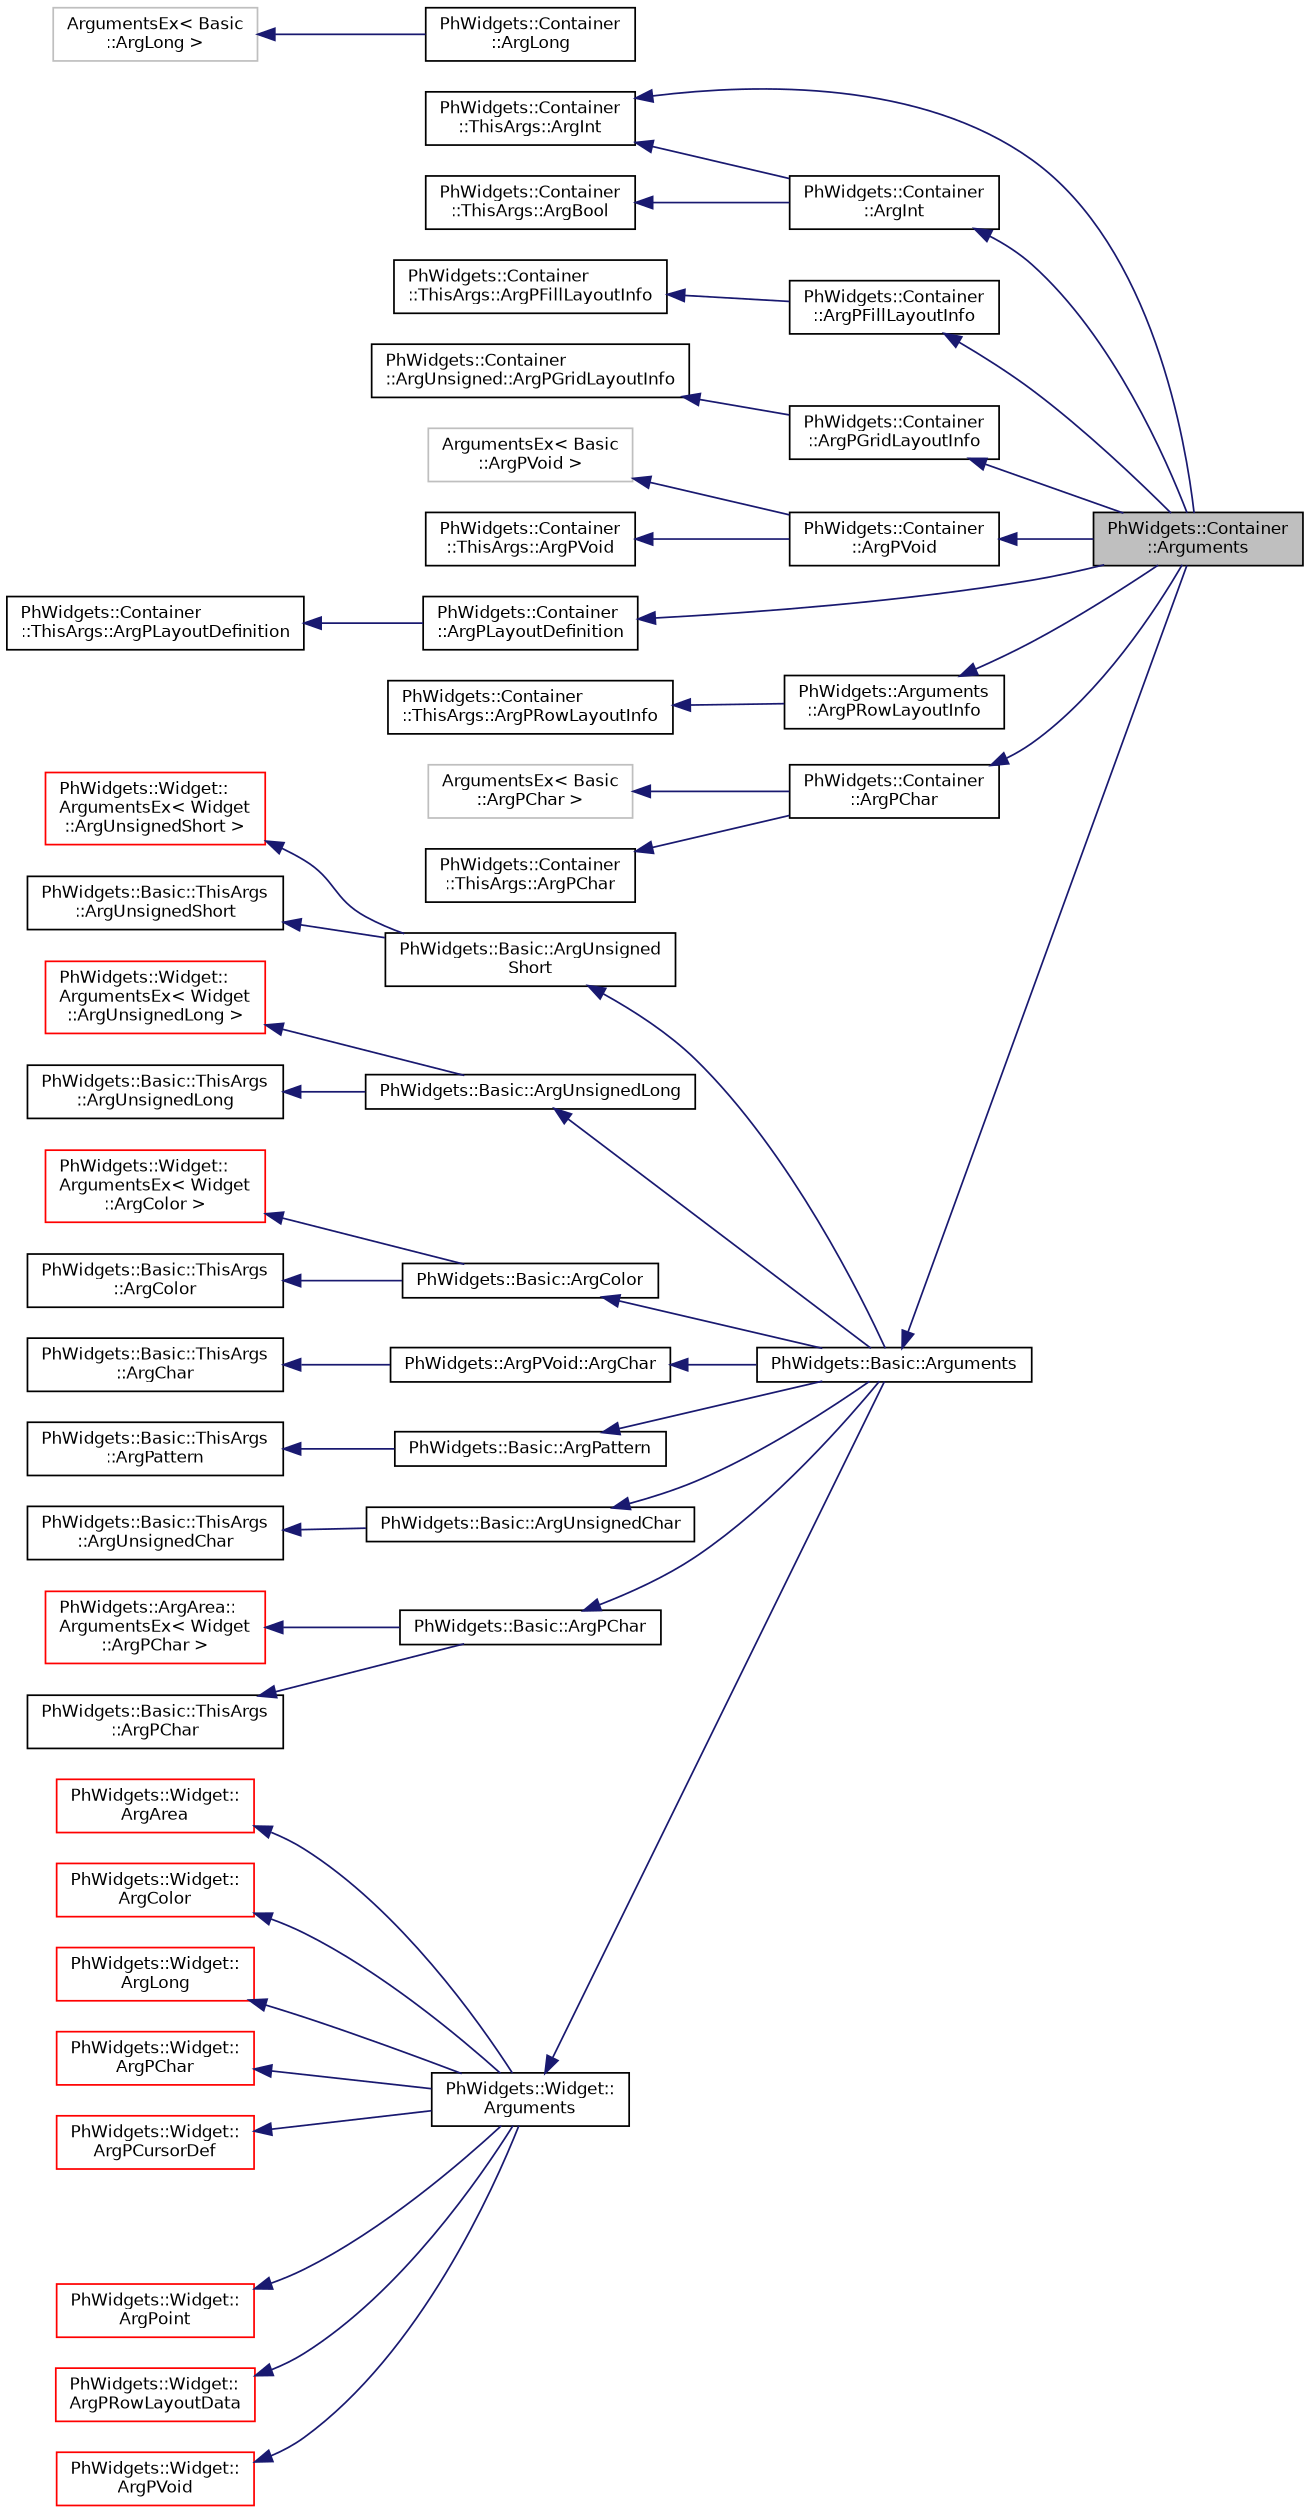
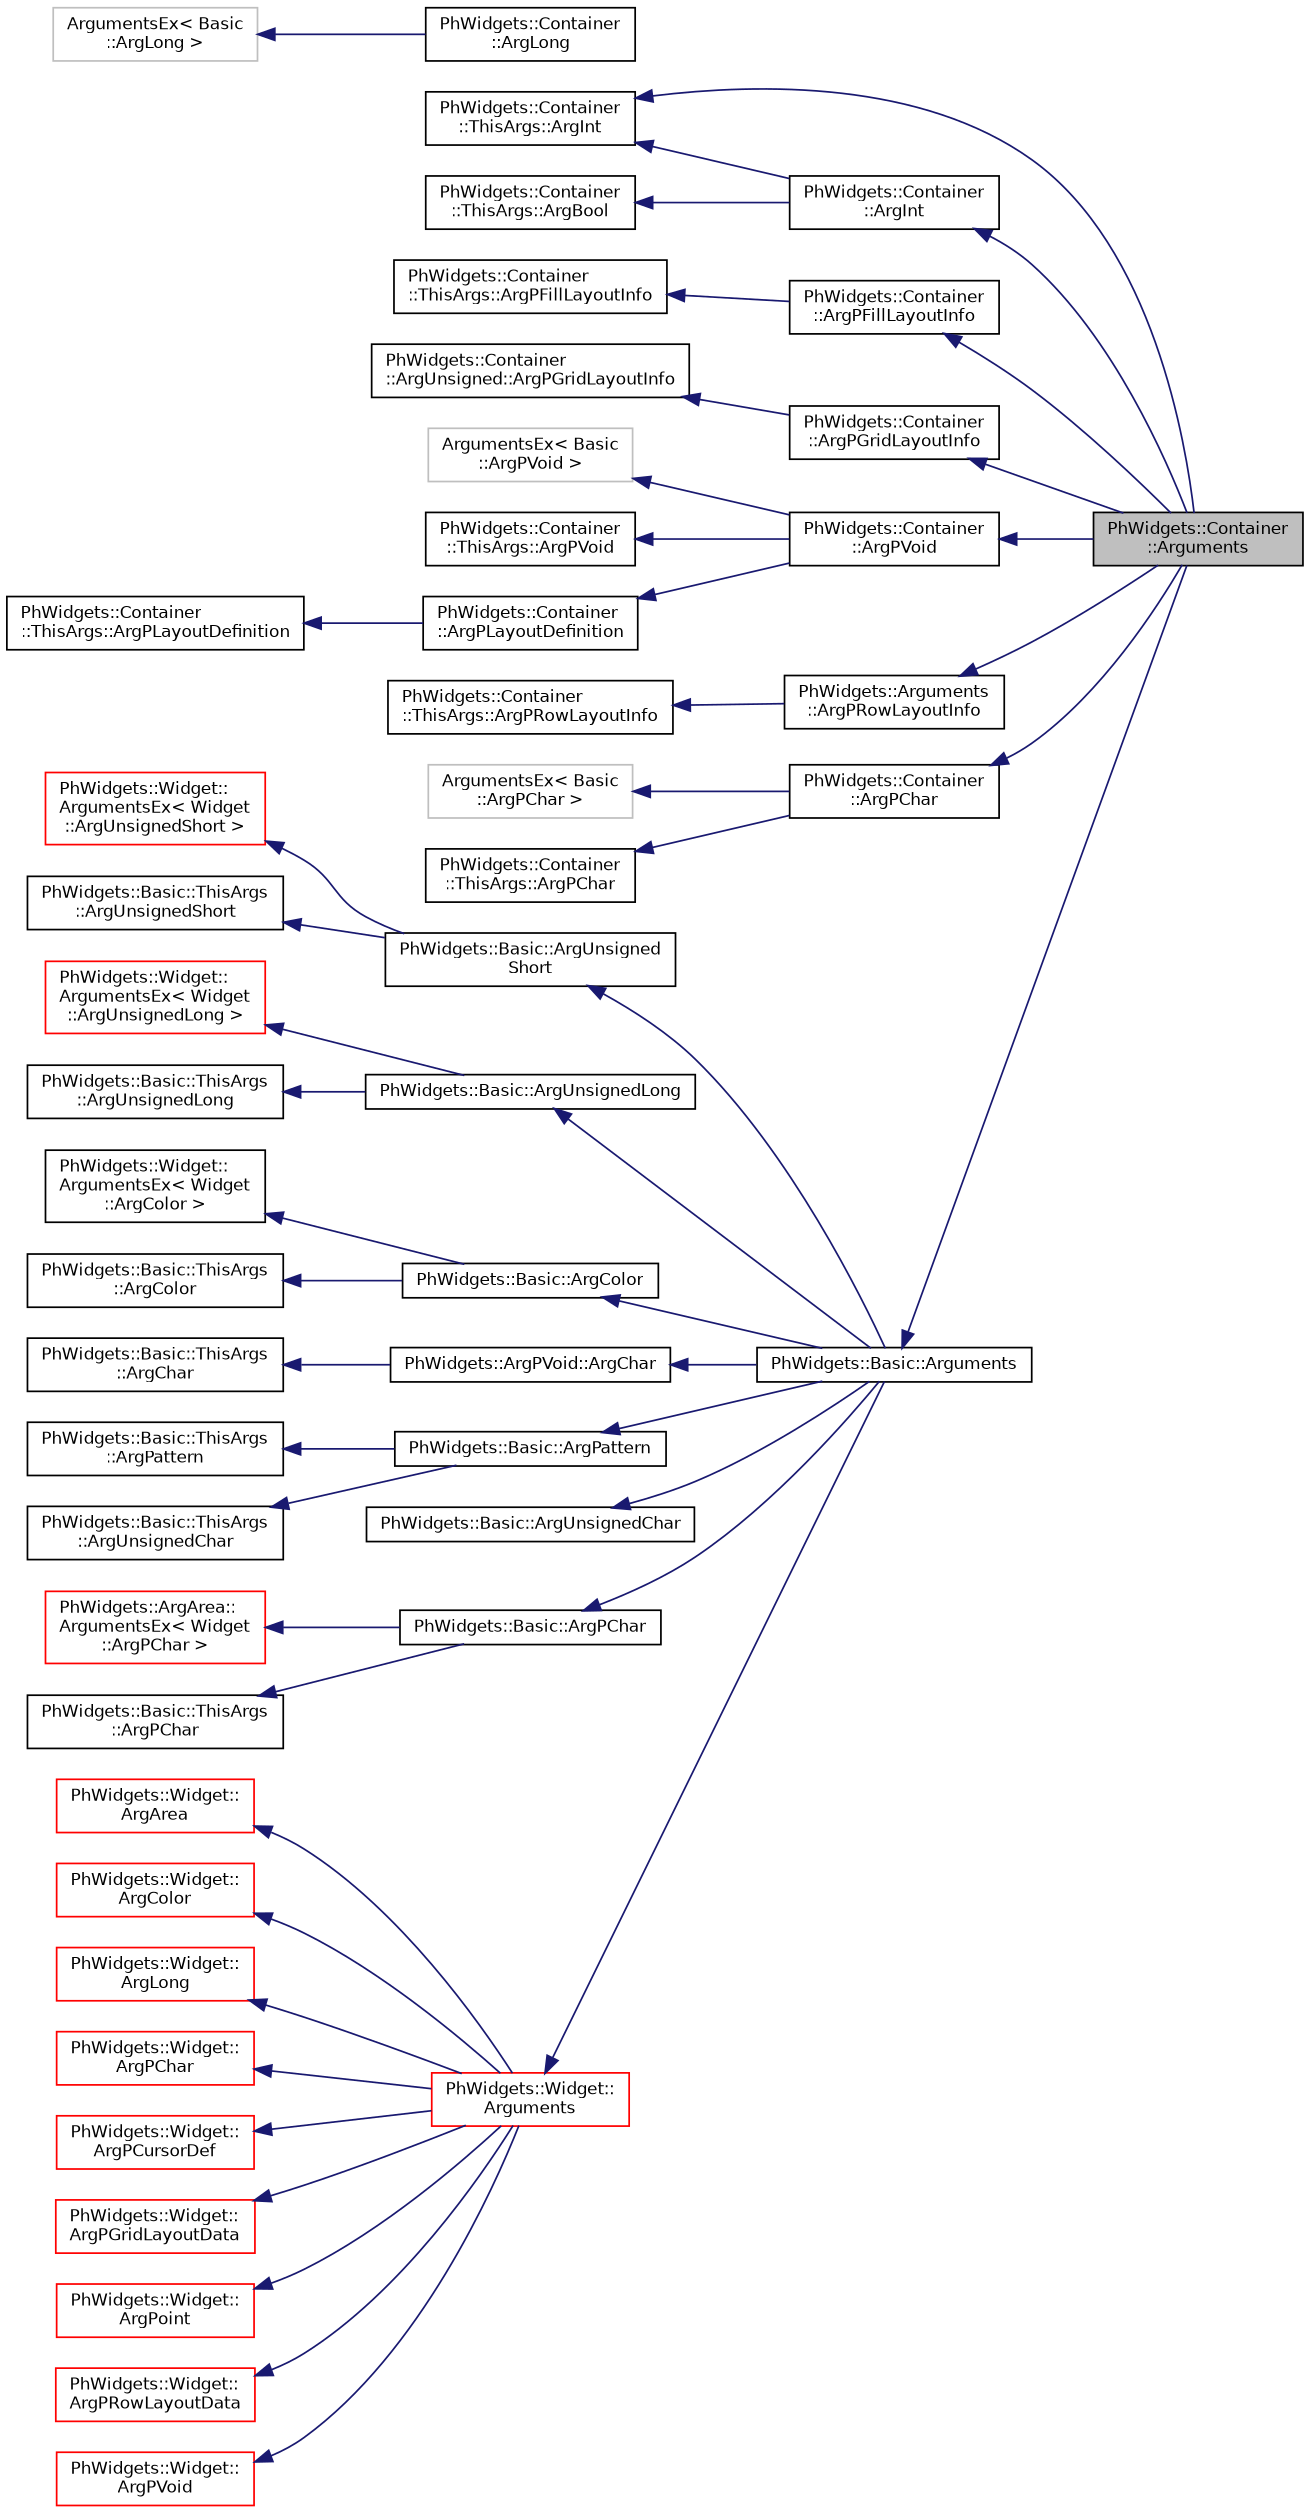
edge "PhWidgets::Container ::Arguments" -> "PhWidgets::Container ::ArgPLayoutDefinition": now "PhWidgets::Container ::ArgPVoid" -> "PhWidgets::Container ::ArgPLayoutDefinition"
node "PhWidgets::Widget:: ArgumentsEx< Widget ::ArgColor >": color red -> black
edge "PhWidgets::Basic::ArgUnsignedChar" -> "PhWidgets::Basic::ThisArgs ::ArgUnsignedChar": now "PhWidgets::Basic::ArgPattern" -> "PhWidgets::Basic::ThisArgs ::ArgUnsignedChar"
node "PhWidgets::Widget:: Arguments": color black -> red
node "PhWidgets::Widget:: ArgPGridLayoutData": added
